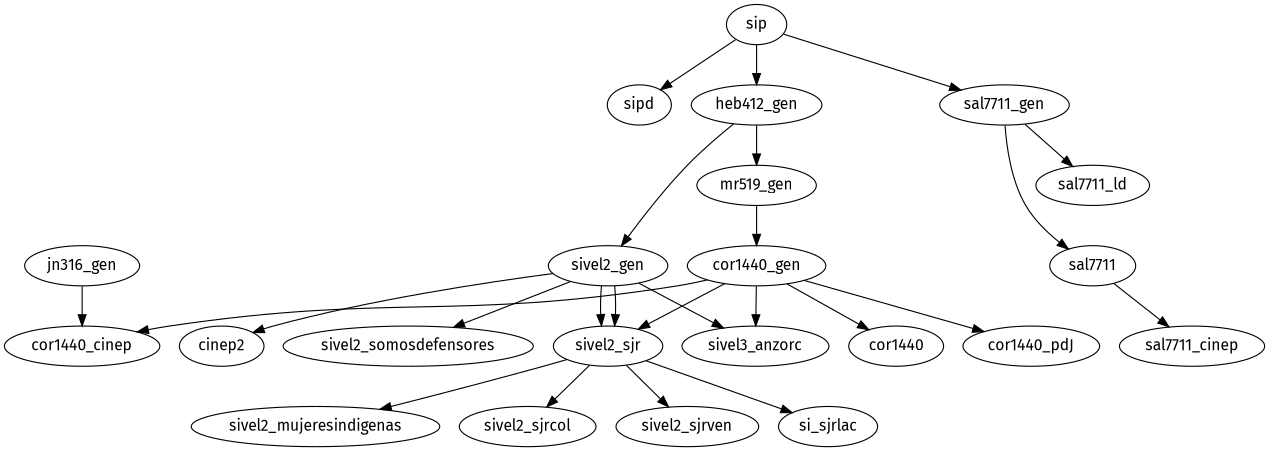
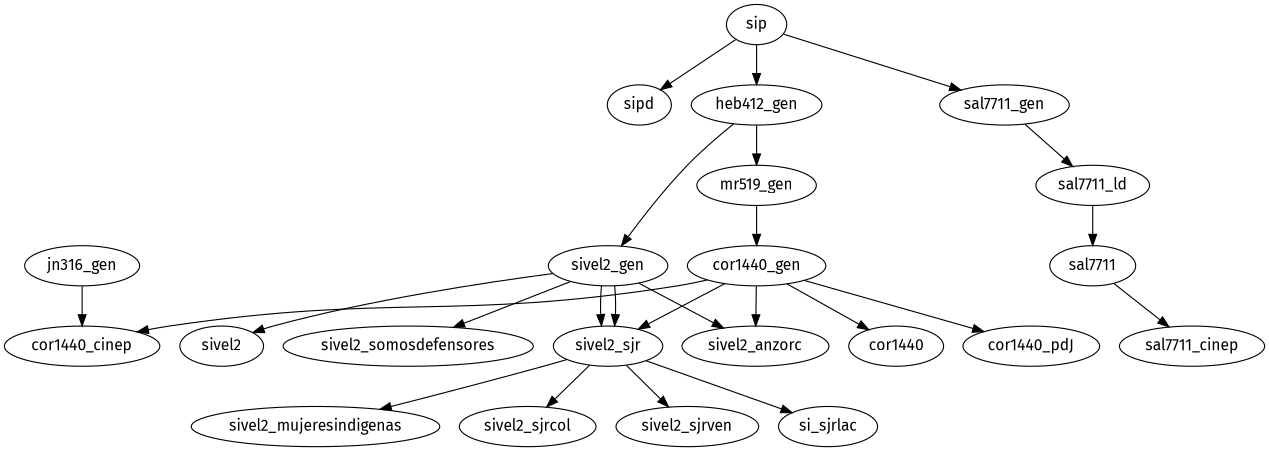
edge "sal7711_gen" -> "sal7711": now "sal7711_ld" -> "sal7711"
node "cinep2": label "cinep2" -> "sivel2"
node "sivel3_anzorc": label "sivel3_anzorc" -> "sivel2_anzorc"
